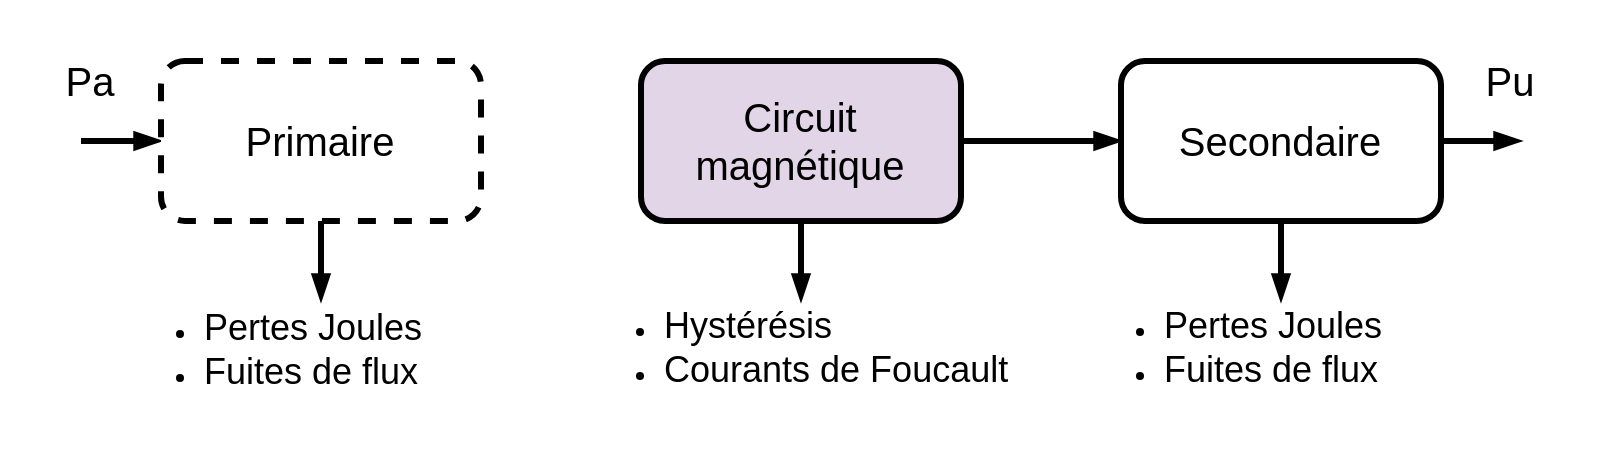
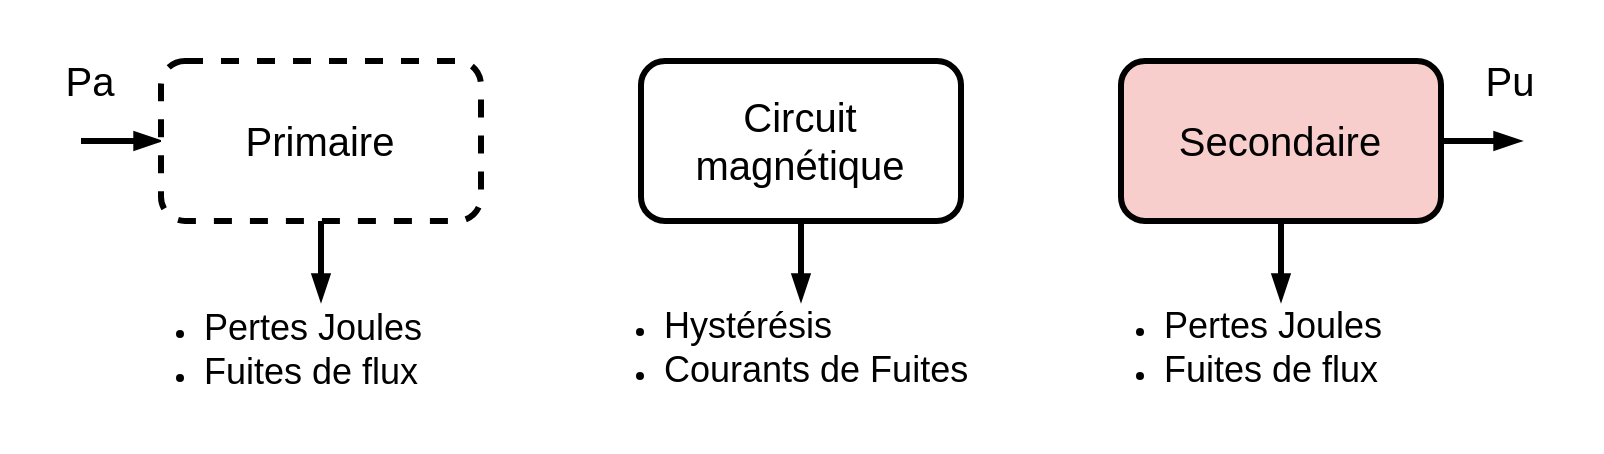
node "Circuit magnétique": fillcolor #e1d5e7 -> #ffffff
edge "Circuit magnétique" -> "Secondaire": removed
node "Secondaire": fillcolor #ffffff -> #f8cecc
node "Hystérésis Courants de Foucault": label "Hystérésis Courants de Foucault" -> "Hystérésis Courants de Fuites"
